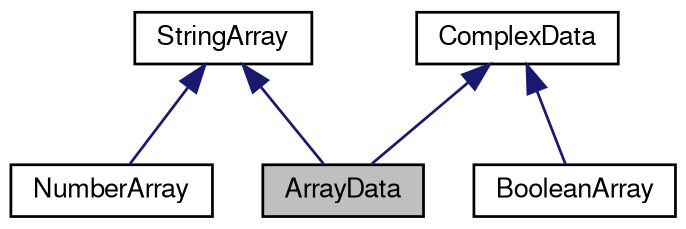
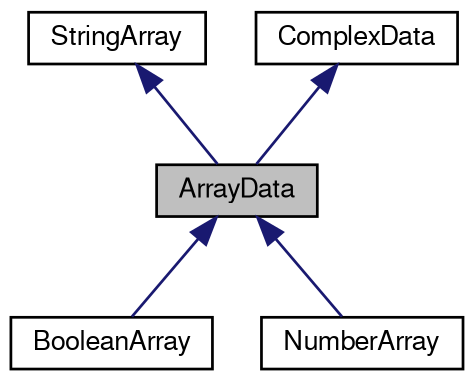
edge "NumberArray" -> "StringArray": now "NumberArray" -> "ArrayData"
edge "BooleanArray" -> "ComplexData": now "BooleanArray" -> "ArrayData"
